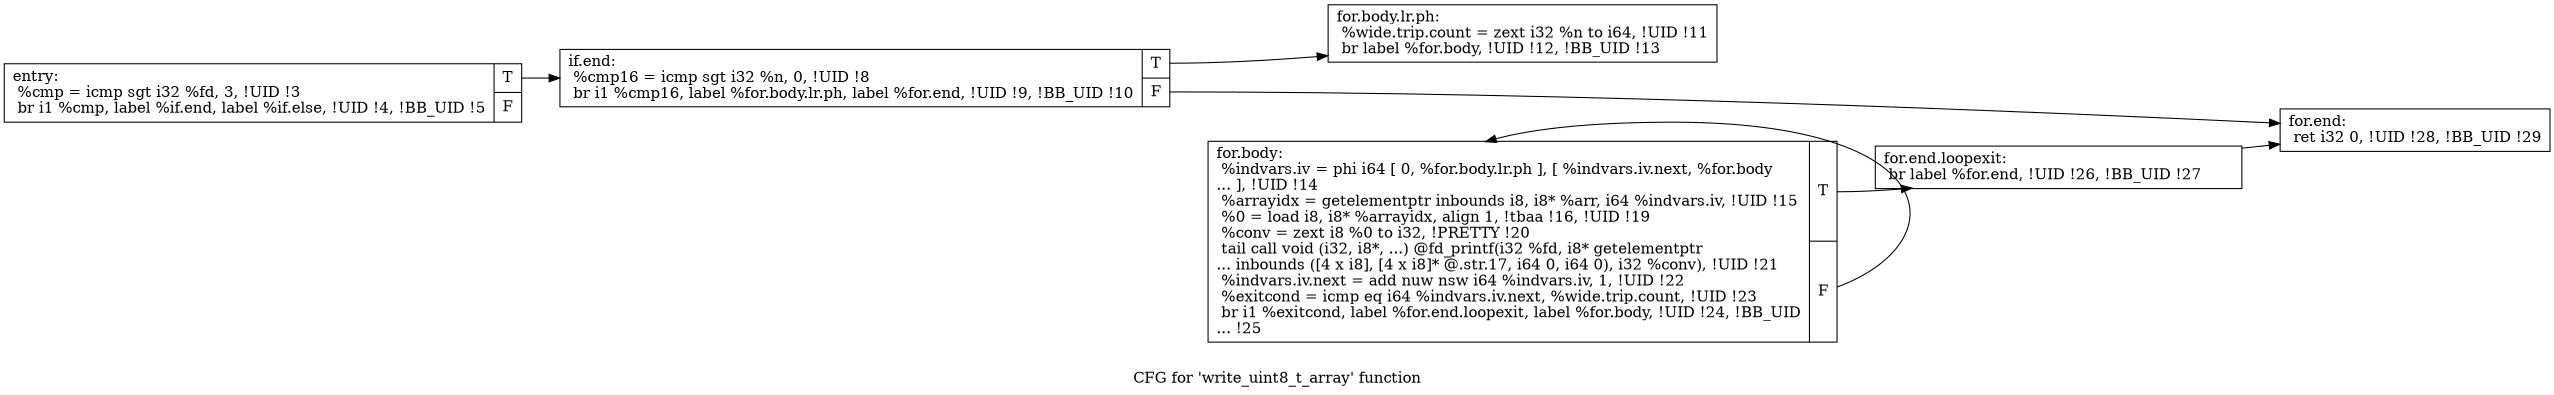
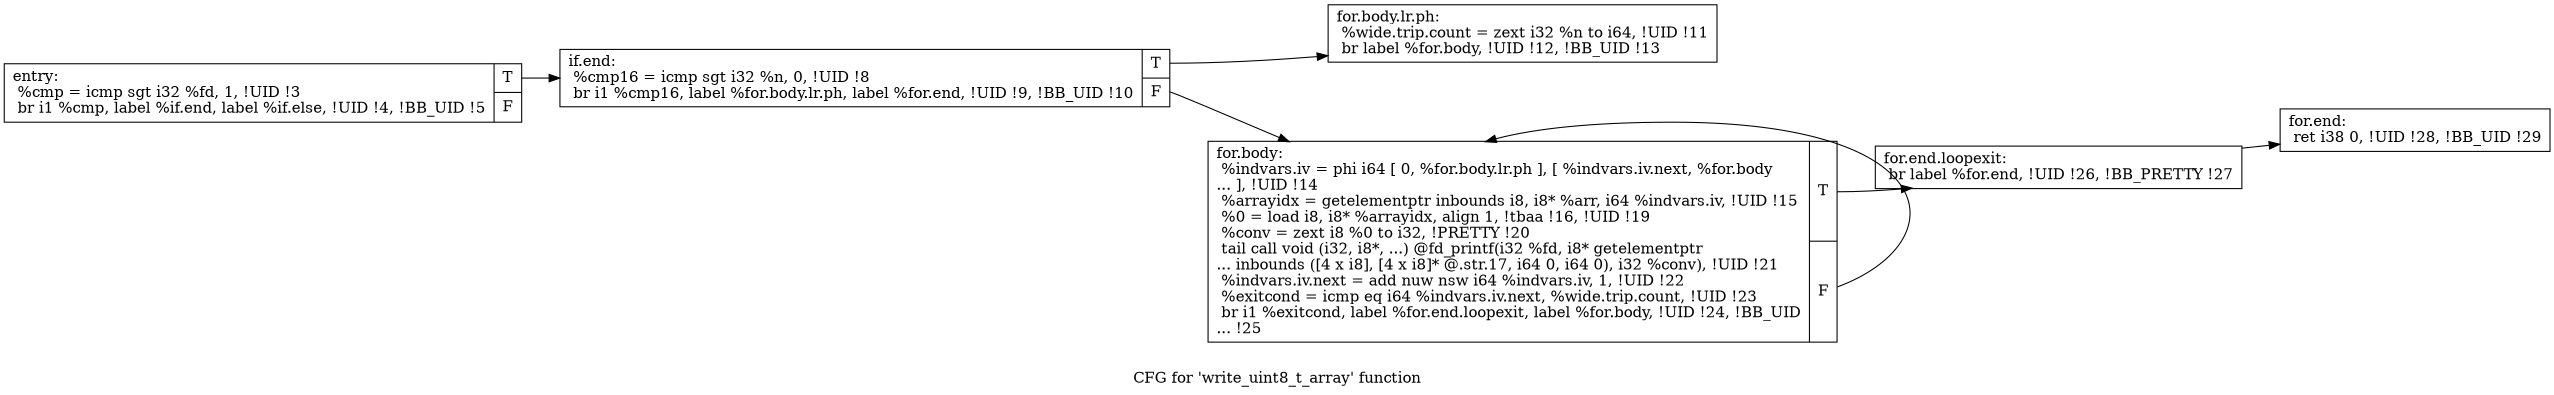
node "entry:": text "%cmp = icmp sgt i32 %fd, 3, !UID !3" -> "%cmp = icmp sgt i32 %fd, 1, !UID !3"
edge "if.end:" -> "for.end:": now "if.end:" -> "for.body:"
node "for.end:": text "ret i32 0, !UID !28, !BB_UID !29" -> "ret i38 0, !UID !28, !BB_UID !29"
node "for.end.loopexit:": text "br label %for.end, !UID !26, !BB_UID !27" -> "br label %for.end, !UID !26, !BB_PRETTY !27"
